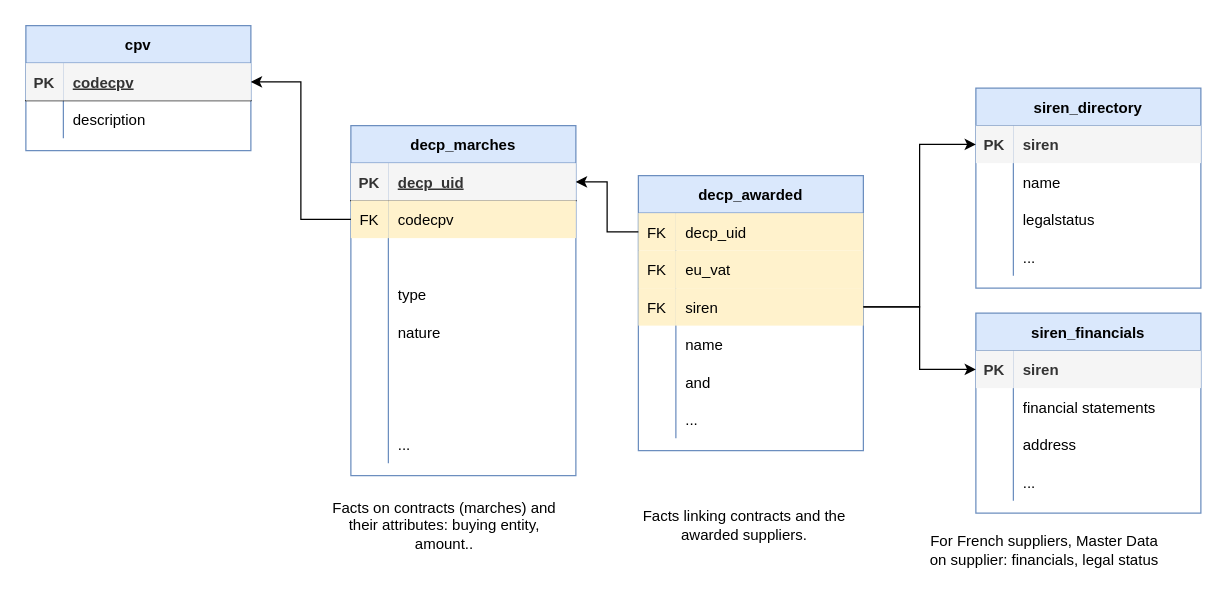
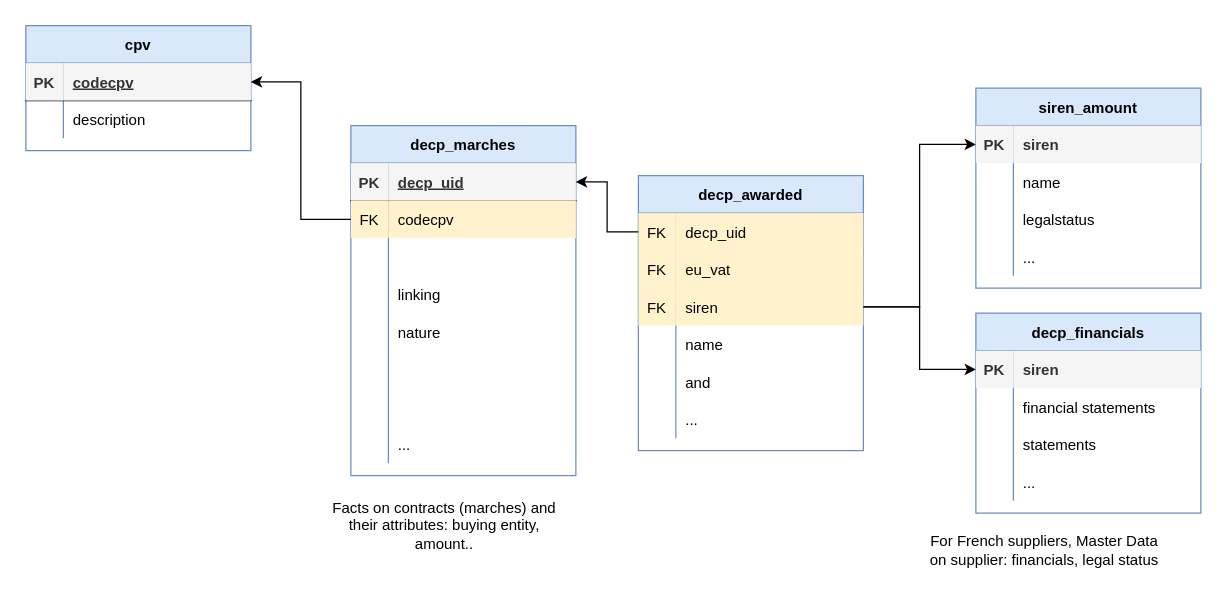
node "siren_directory": label "siren_directory" -> "siren_amount"
node "type": label "type" -> "linking"
node "siren_financials": label "siren_financials" -> "decp_financials"
node "address": label "address" -> "statements"
node "Facts linking contracts and the awarded suppliers.": removed
